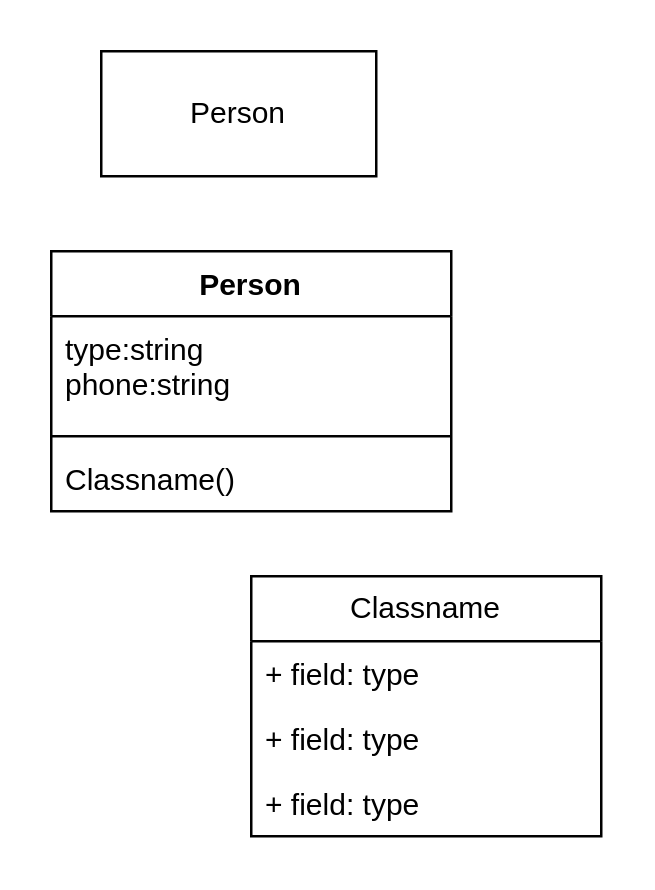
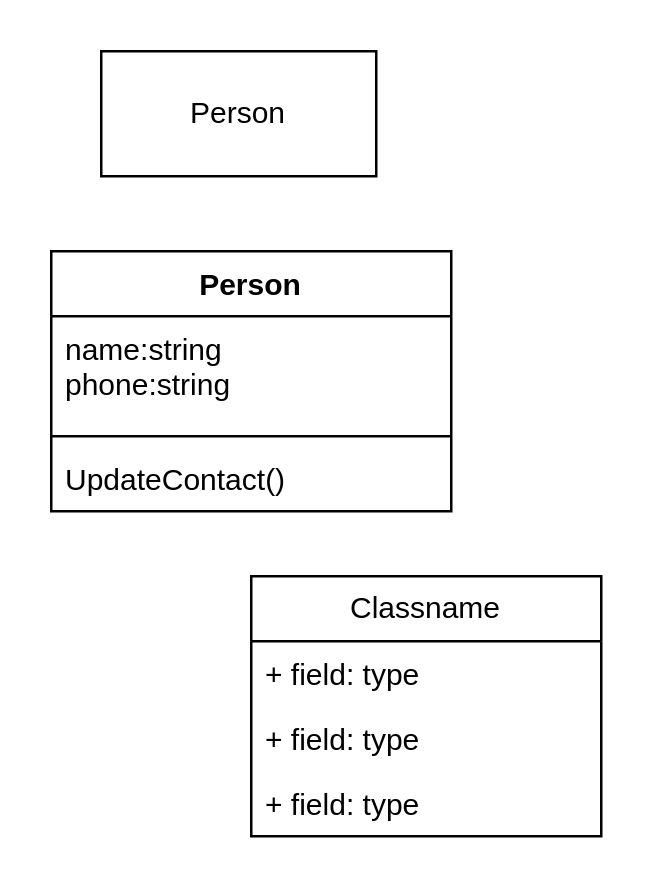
node "type:string phone:string": label "type:string phone:string" -> "name:string phone:string"
node "Classname()": label "Classname()" -> "UpdateContact()"
